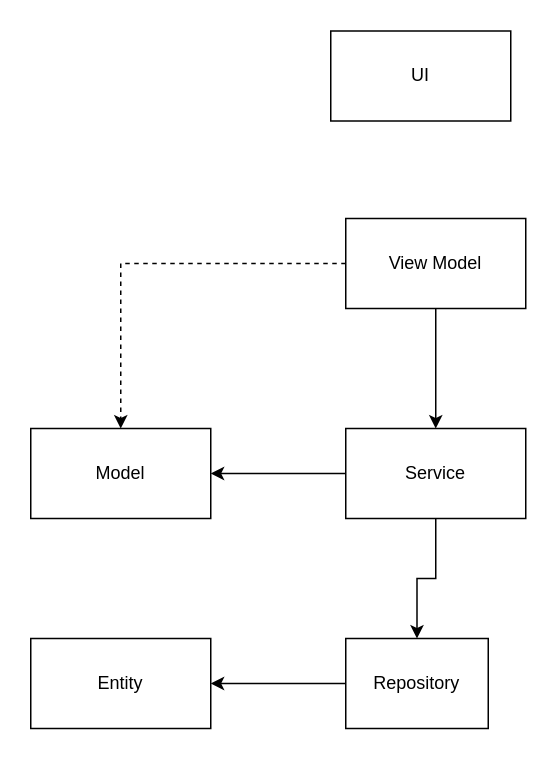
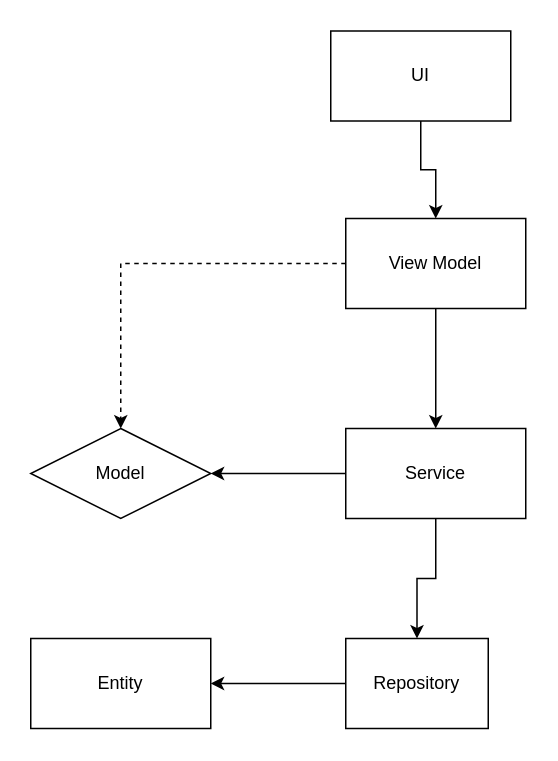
edge "UI" -> "View Model": added
node "Model": shape rectangle -> diamond
